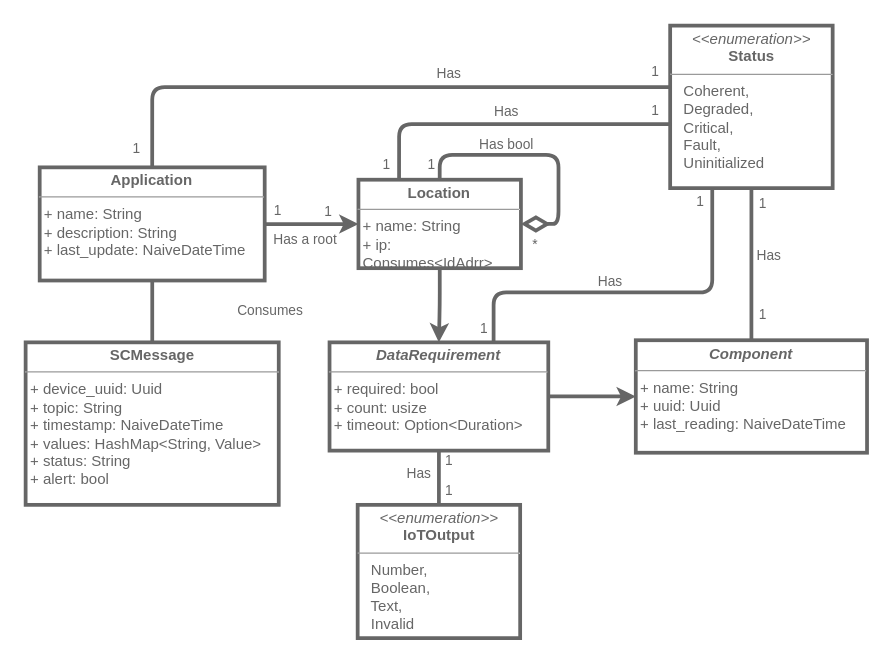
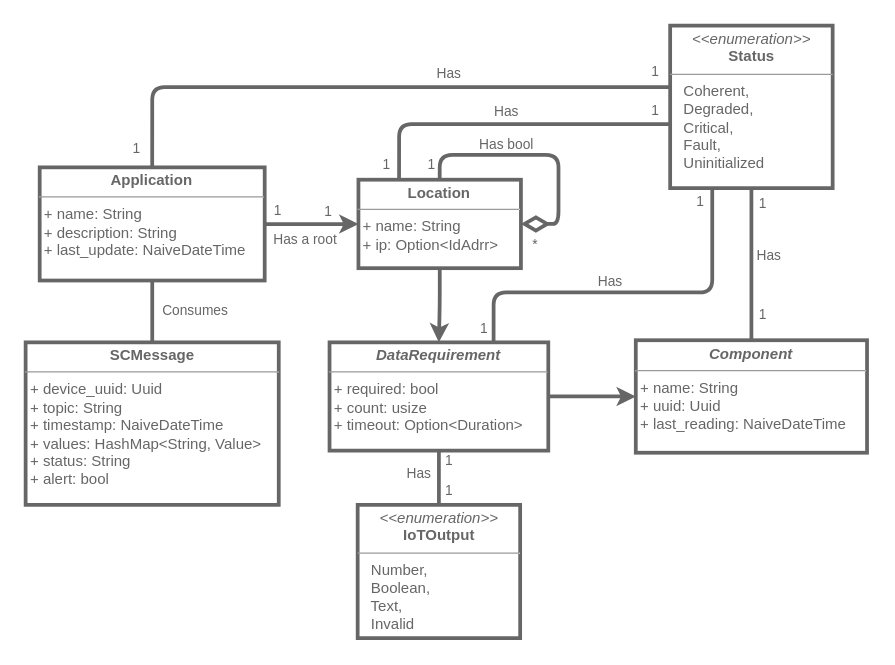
node "Location + name: String + ip: Consumes<IdAdrr>": label "Location + name: String + ip: Consumes<IdAdrr>" -> "Location + name: String + ip: Option<IdAdrr>"
node "Consumes": moved (271, 311) -> (196, 311)
